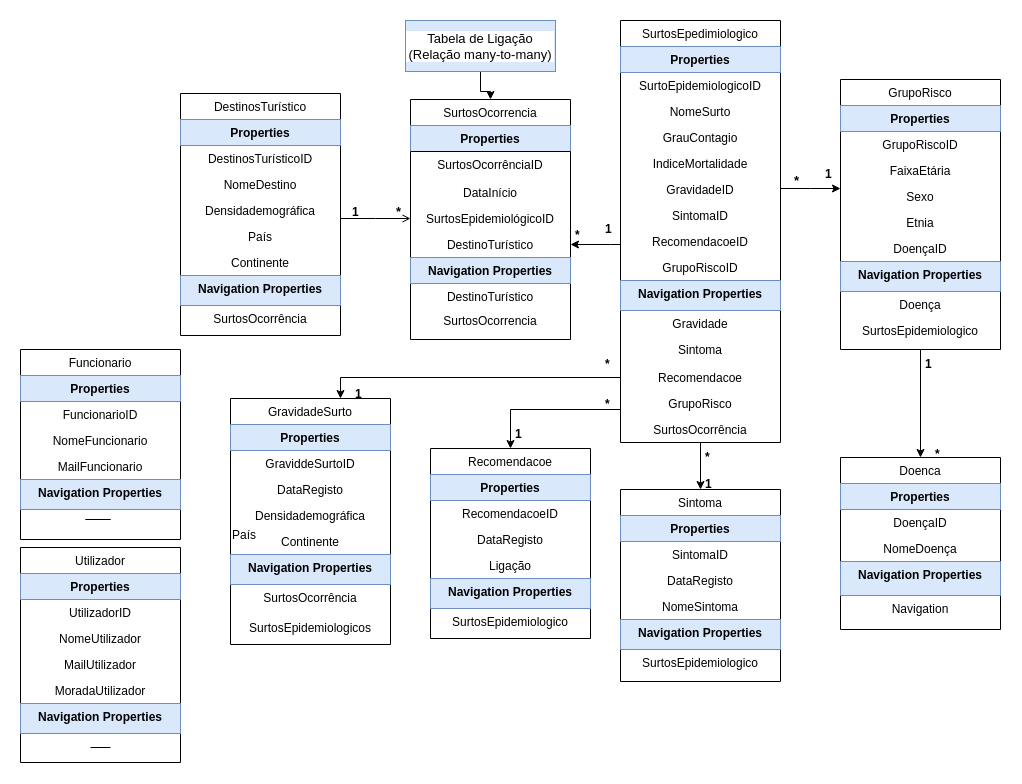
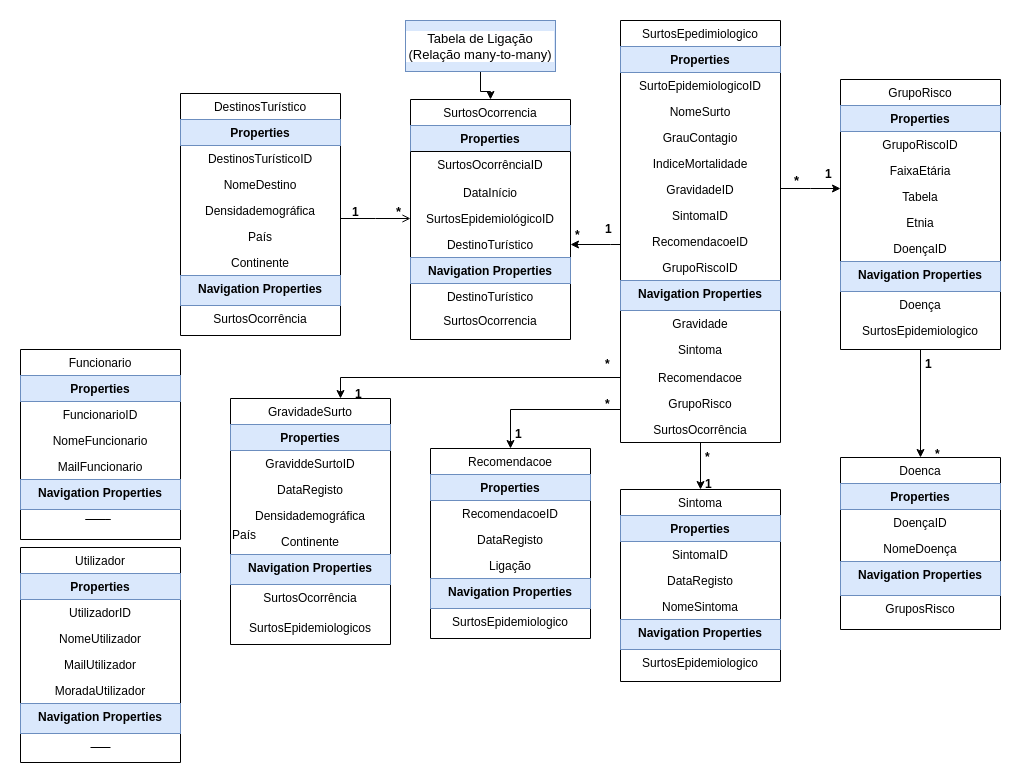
node "Sexo": label "Sexo" -> "Tabela"
node "Navigation": label "Navigation" -> "GruposRisco"
